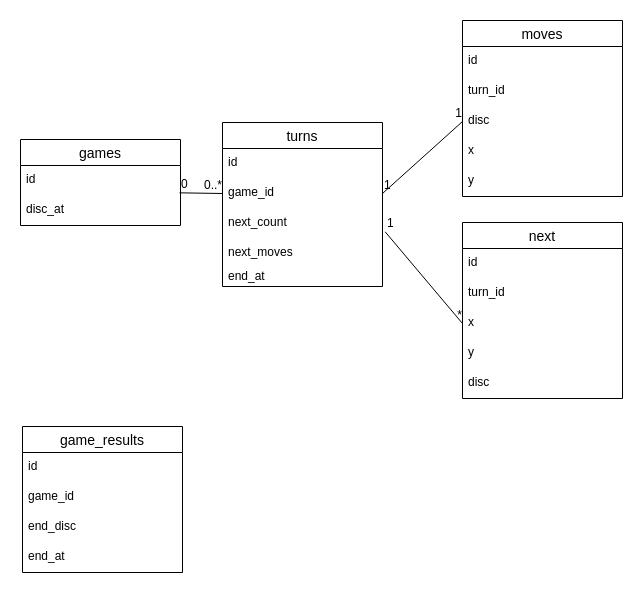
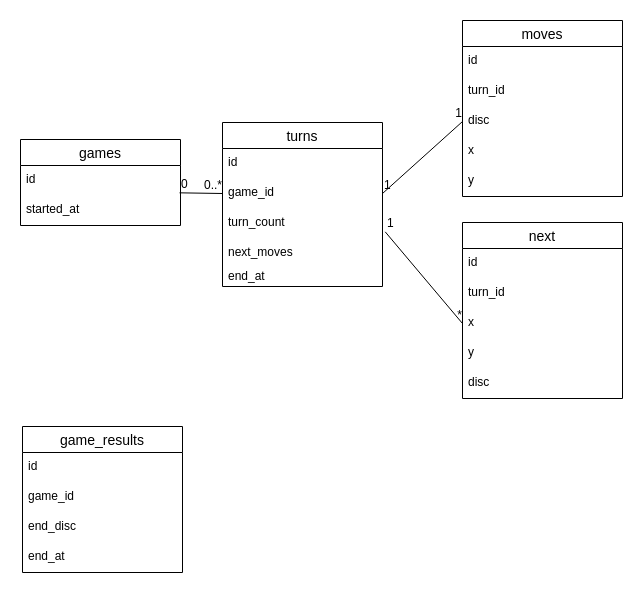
node "disc_at": label "disc_at" -> "started_at"
node "next_count": label "next_count" -> "turn_count"
